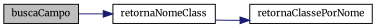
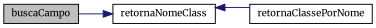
edge "retornaNomeClass" -> "retornaClassePorNome": reversed
